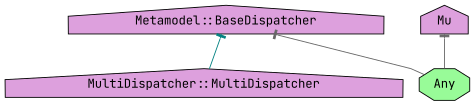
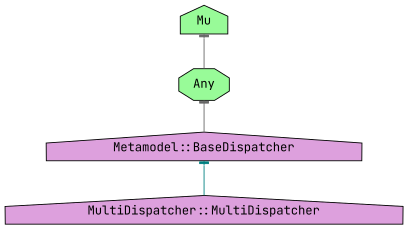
node "Mu": fillcolor plum -> palegreen
edge "Any" -> "Metamodel::BaseDispatcher": reversed
